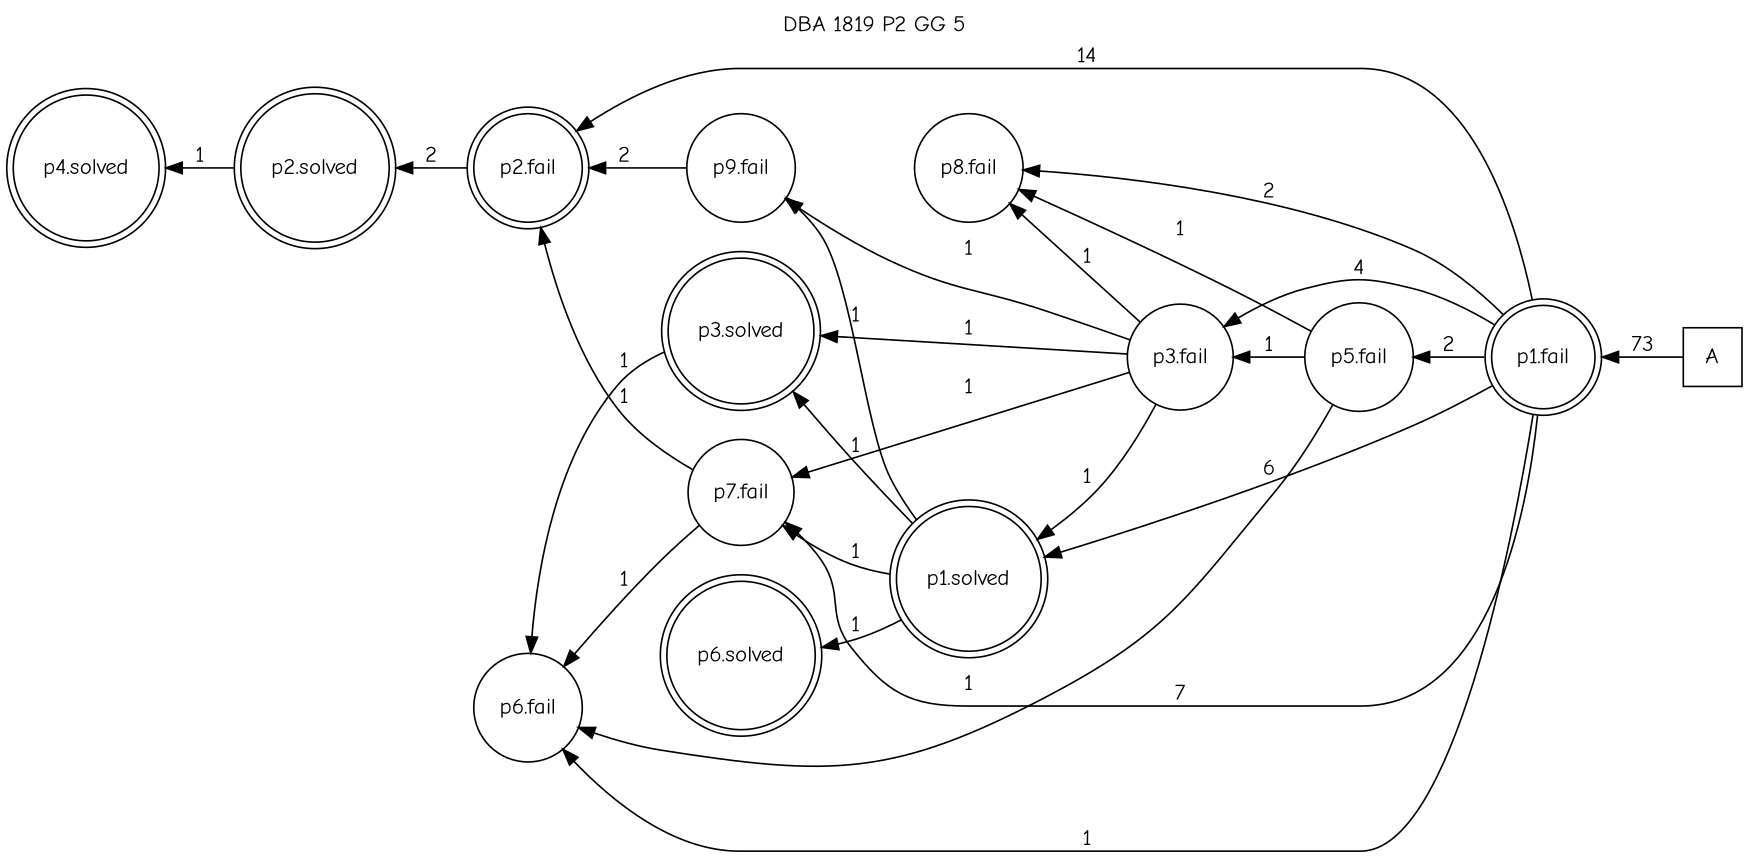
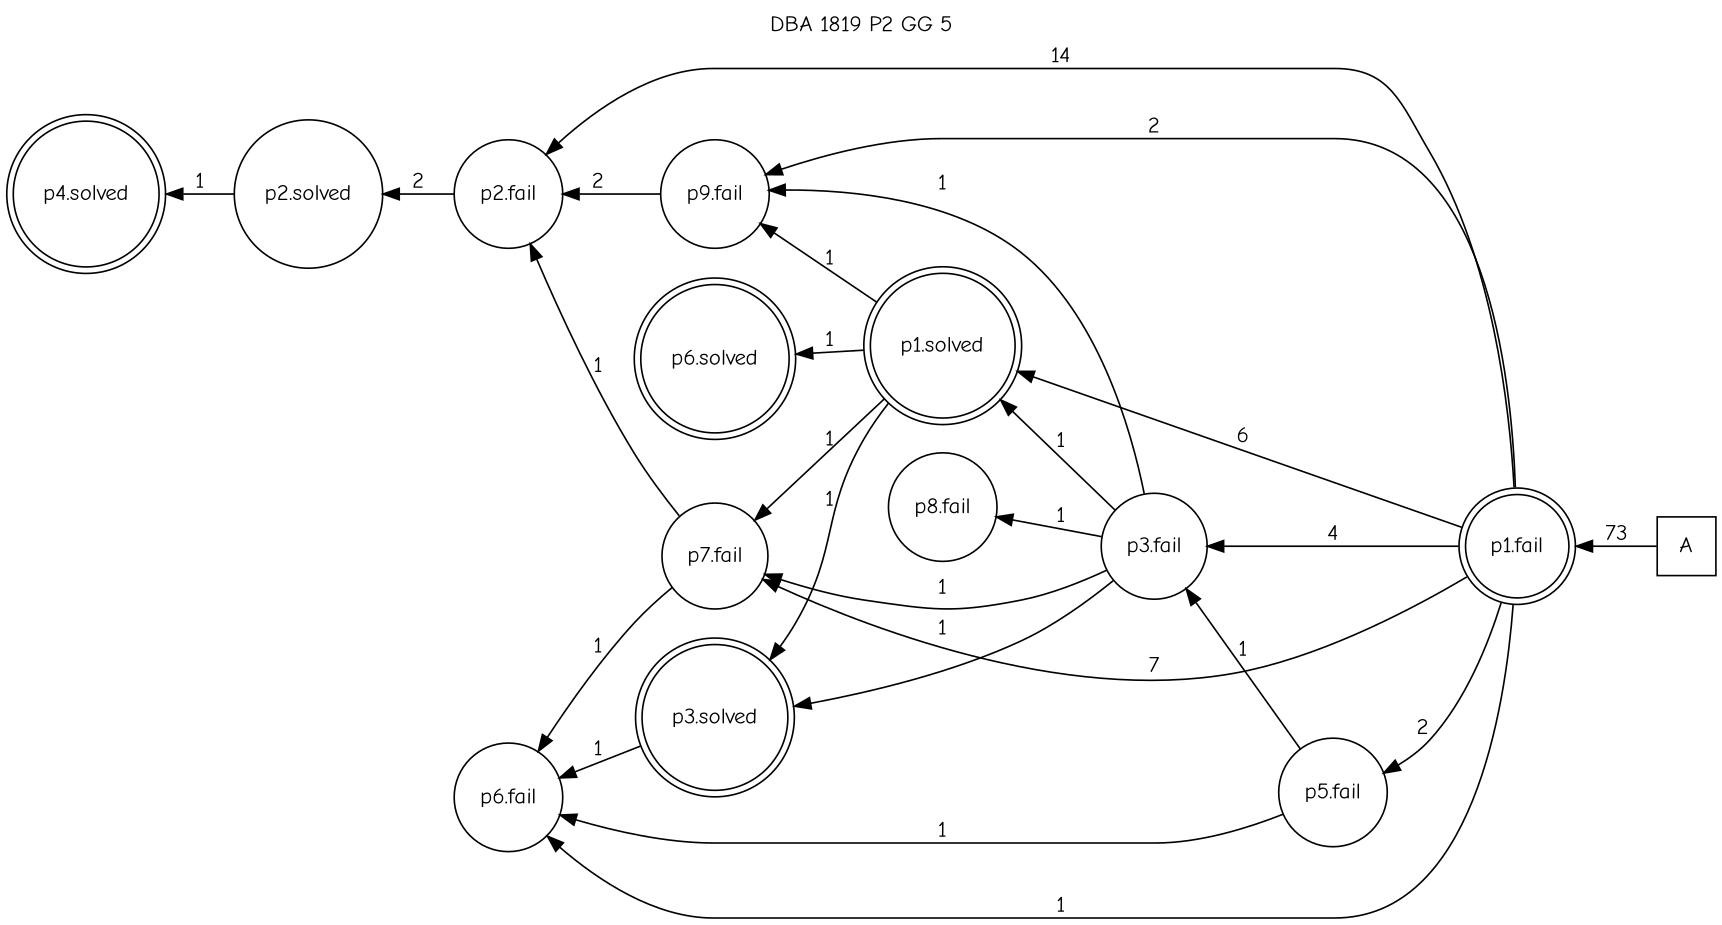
node "p2.solved": shape doublecircle -> circle
node "p2.fail": shape doublecircle -> circle
edge "p1.fail" -> "p8.fail": now "p1.fail" -> "p9.fail"
edge "p5.fail" -> "p8.fail": removed, label "1"
